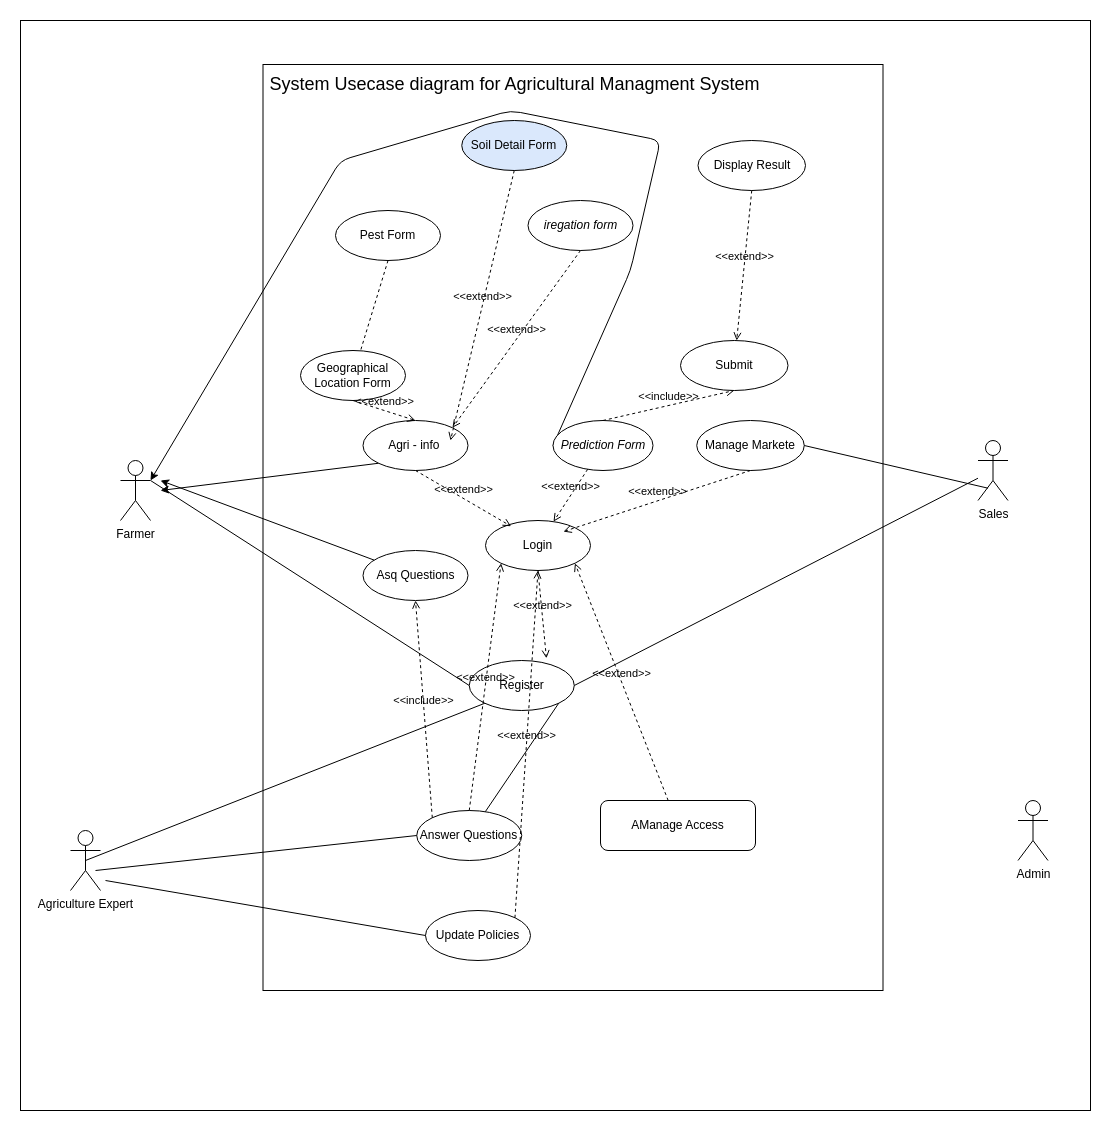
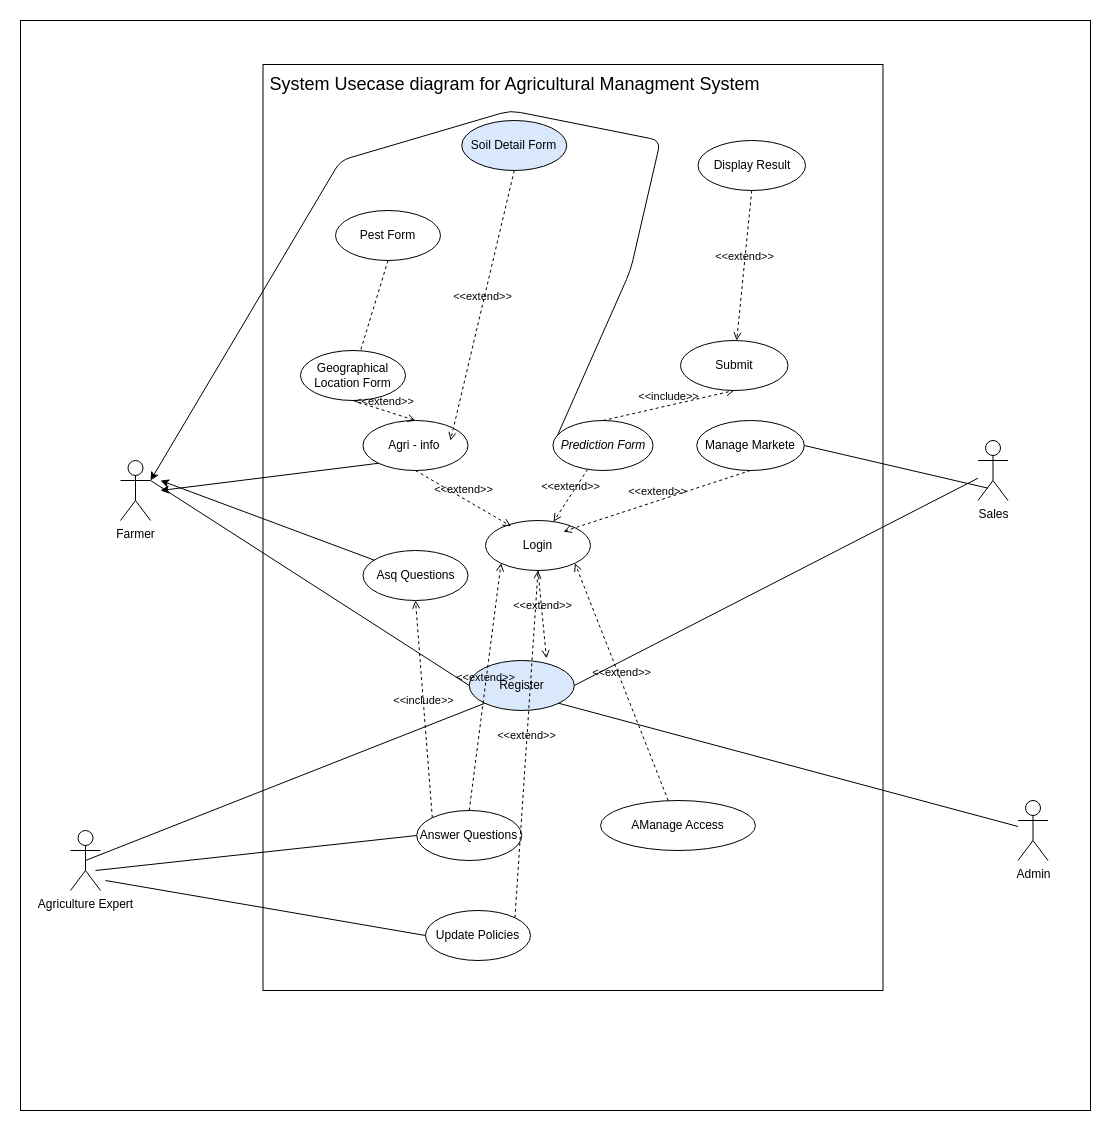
node "iregation form": removed
edge "iregation form" -> "Agri - info": removed, label "<<extend>>"
node "Register": fillcolor #ffffff -> #dae8fc
edge "Register" -- "Answer Questions": now "Register" -- "Admin"
node "AManage Access": shape rounded rectangle -> ellipse
